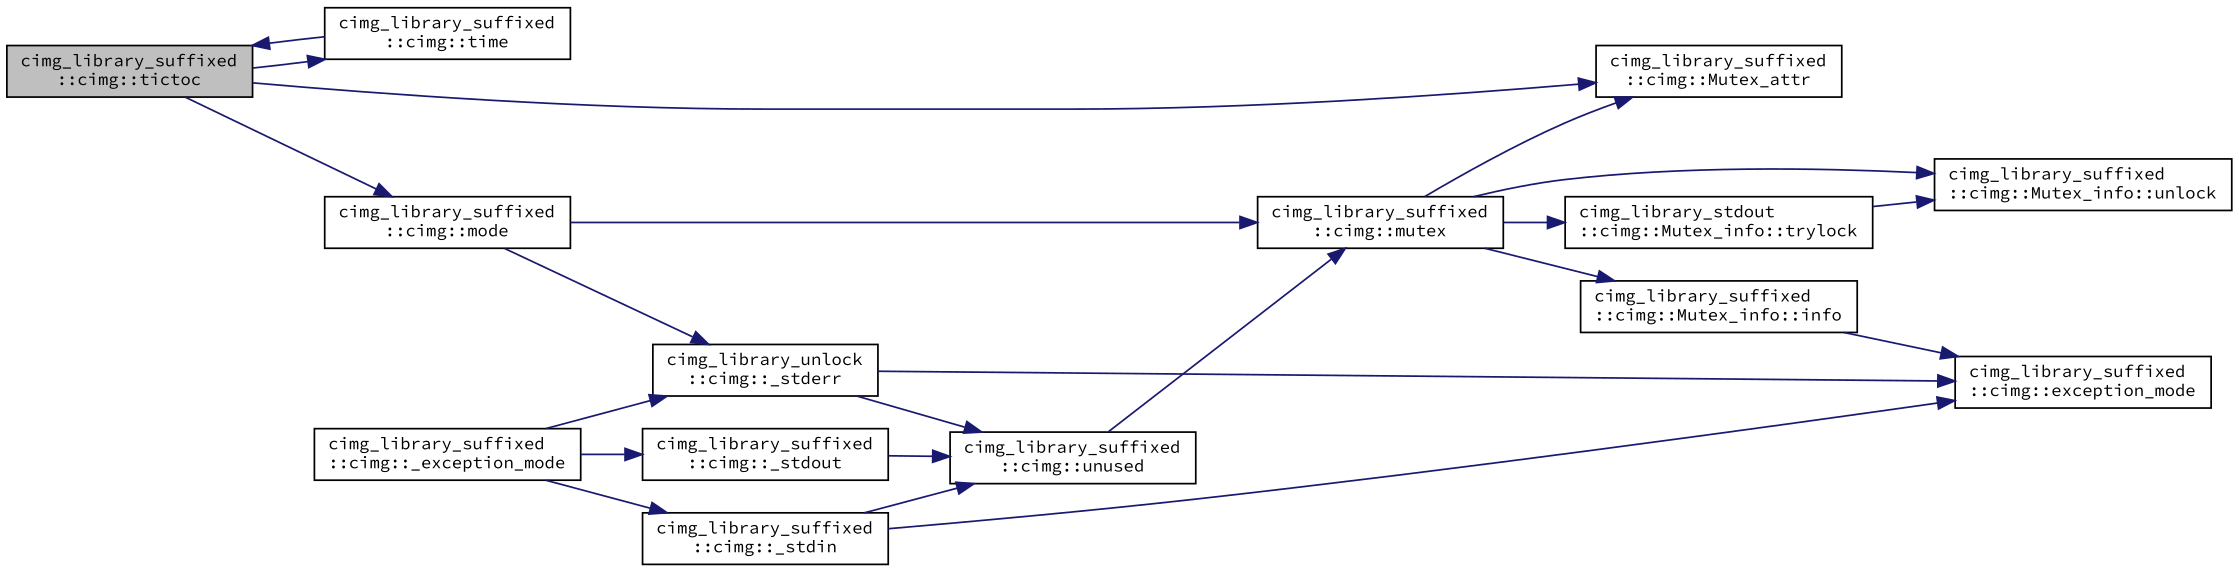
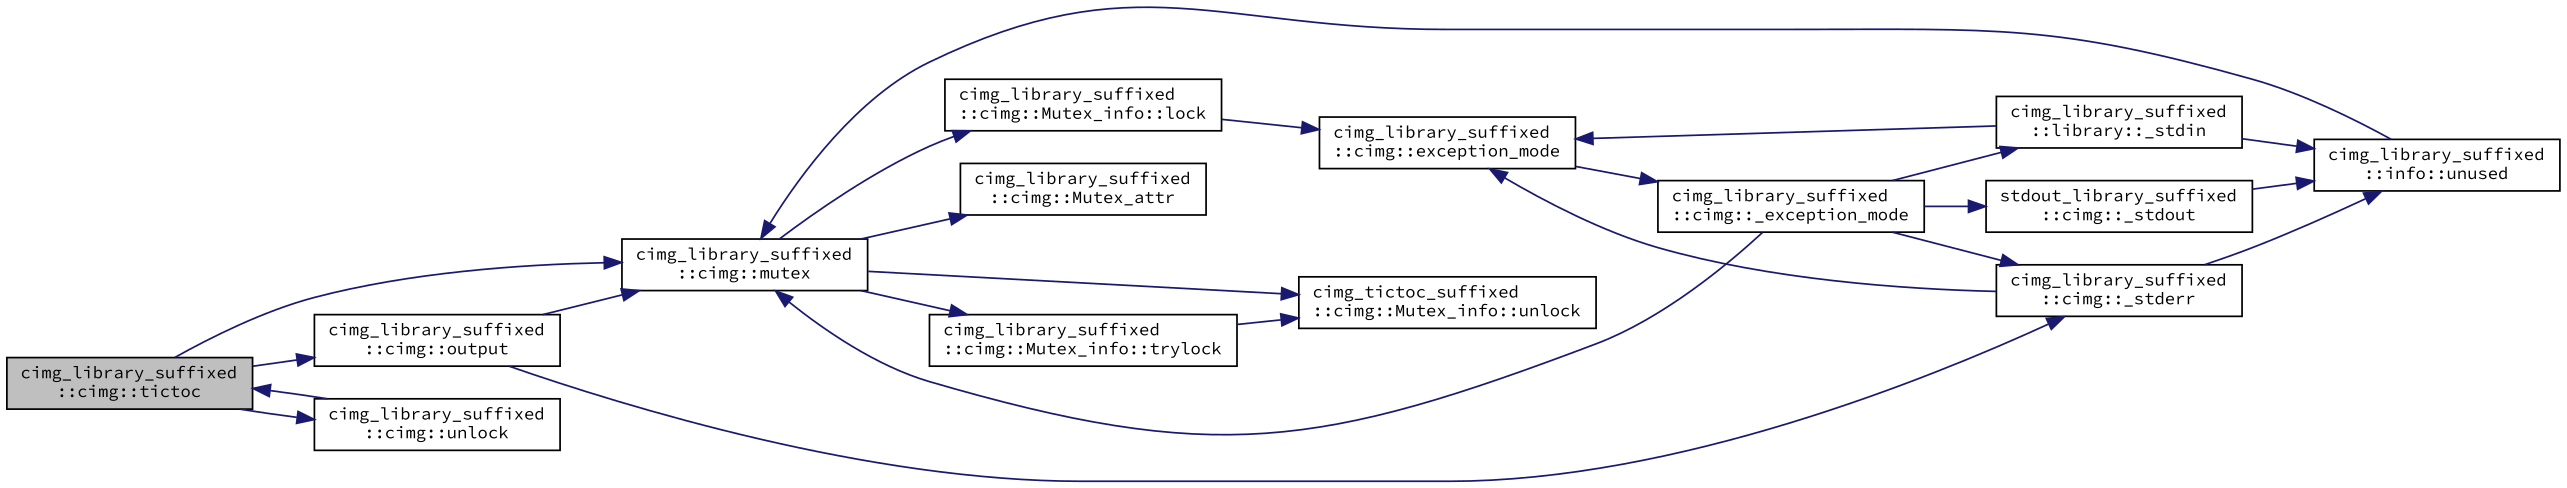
node "cimg_library_suffixed ::cimg::time": label "cimg_library_suffixed ::cimg::time" -> "cimg_library_suffixed ::cimg::unlock"
edge "cimg_library_suffixed ::cimg::tictoc" -> "cimg_library_suffixed ::cimg::Mutex_attr": now "cimg_library_suffixed ::cimg::tictoc" -> "cimg_library_suffixed ::cimg::mutex"
edge "cimg_library_suffixed ::cimg::exception_mode" -> "cimg_library_suffixed ::cimg::_exception_mode": added
node "cimg_library_suffixed ::cimg::Mutex_info::unlock": label "cimg_library_suffixed ::cimg::Mutex_info::unlock" -> "cimg_tictoc_suffixed ::cimg::Mutex_info::unlock"
node "cimg_library_suffixed ::cimg::mode": label "cimg_library_suffixed ::cimg::mode" -> "cimg_library_suffixed ::cimg::output"
node "cimg_library_stdout ::cimg::Mutex_info::trylock": label "cimg_library_stdout ::cimg::Mutex_info::trylock" -> "cimg_library_suffixed ::cimg::Mutex_info::trylock"
node "cimg_library_suffixed ::cimg::Mutex_info::info": label "cimg_library_suffixed ::cimg::Mutex_info::info" -> "cimg_library_suffixed ::cimg::Mutex_info::lock"
node "cimg_library_unlock ::cimg::_stderr": label "cimg_library_unlock ::cimg::_stderr" -> "cimg_library_suffixed ::cimg::_stderr"
edge "cimg_library_suffixed ::cimg::_exception_mode" -> "cimg_library_suffixed ::cimg::mutex": added
node "cimg_library_suffixed ::cimg::_stdout": label "cimg_library_suffixed ::cimg::_stdout" -> "stdout_library_suffixed ::cimg::_stdout"
node "cimg_library_suffixed ::cimg::unused": label "cimg_library_suffixed ::cimg::unused" -> "cimg_library_suffixed ::info::unused"
node "cimg_library_suffixed ::cimg::_stdin": label "cimg_library_suffixed ::cimg::_stdin" -> "cimg_library_suffixed ::library::_stdin"
